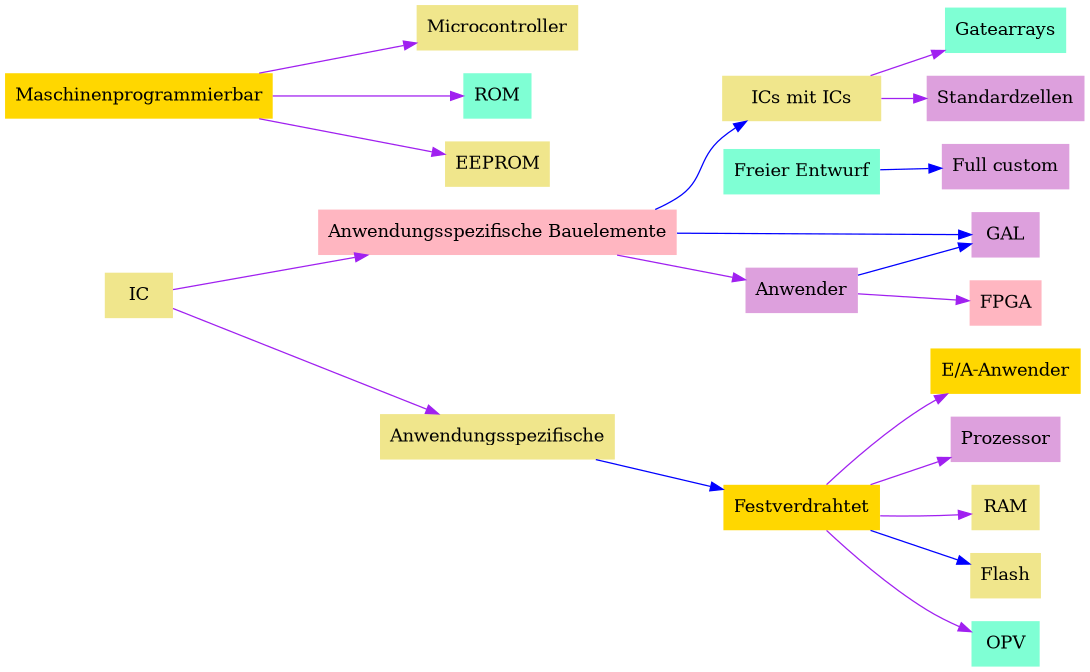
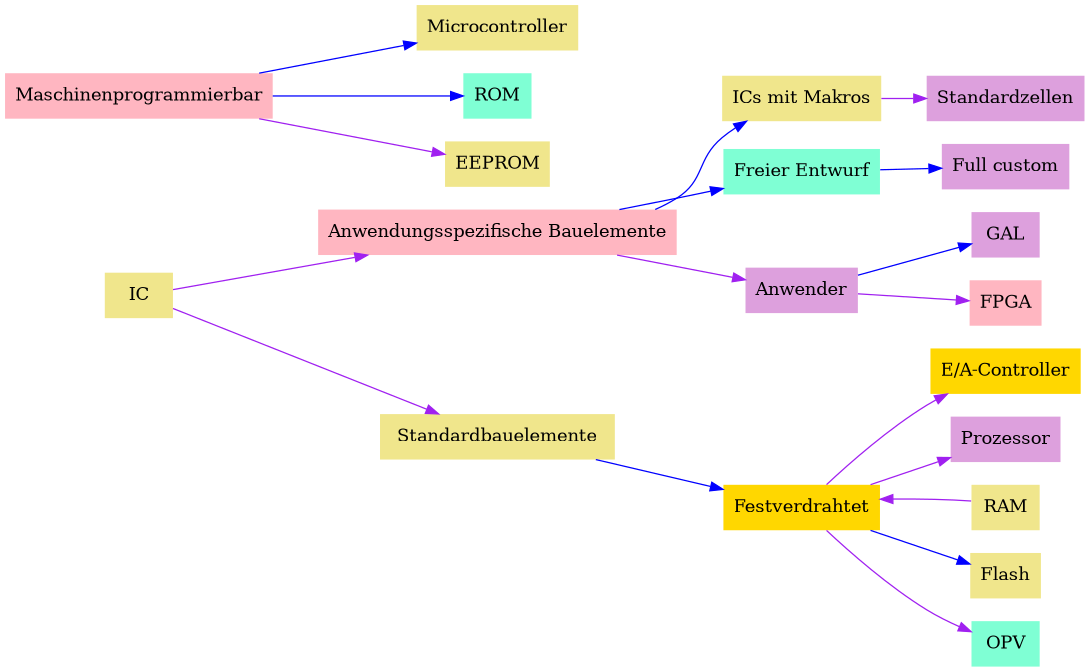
node "Gatearrays": removed
edge "Maschinenprogrammierbar" -> "Microcontroller": color purple -> blue
node "Maschinenprogrammierbar": fillcolor gold -> lightpink
edge "Maschinenprogrammierbar" -> "ROM": color purple -> blue
node "ICs mit ICs": label "ICs mit ICs" -> "ICs mit Makros"
edge "Anwendungsspezifische Bauelemente" -> "GAL": now "Anwendungsspezifische Bauelemente" -> "Freier Entwurf"
node "E/A-Anwender": label "E/A-Anwender" -> "E/A-Controller"
node "Anwendungsspezifische": label "Anwendungsspezifische" -> "Standardbauelemente"
edge "Festverdrahtet" -> "RAM": reversed
